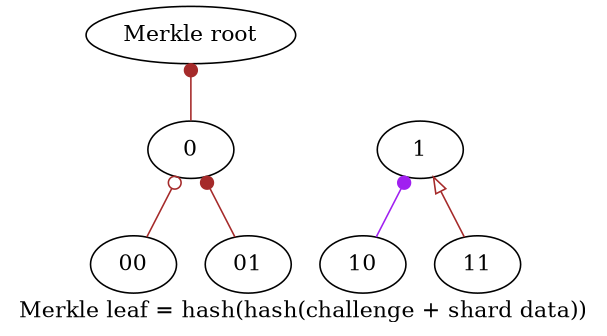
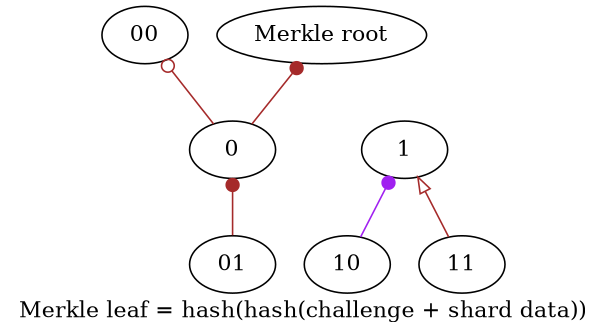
edge "00" -> "0": reversed
